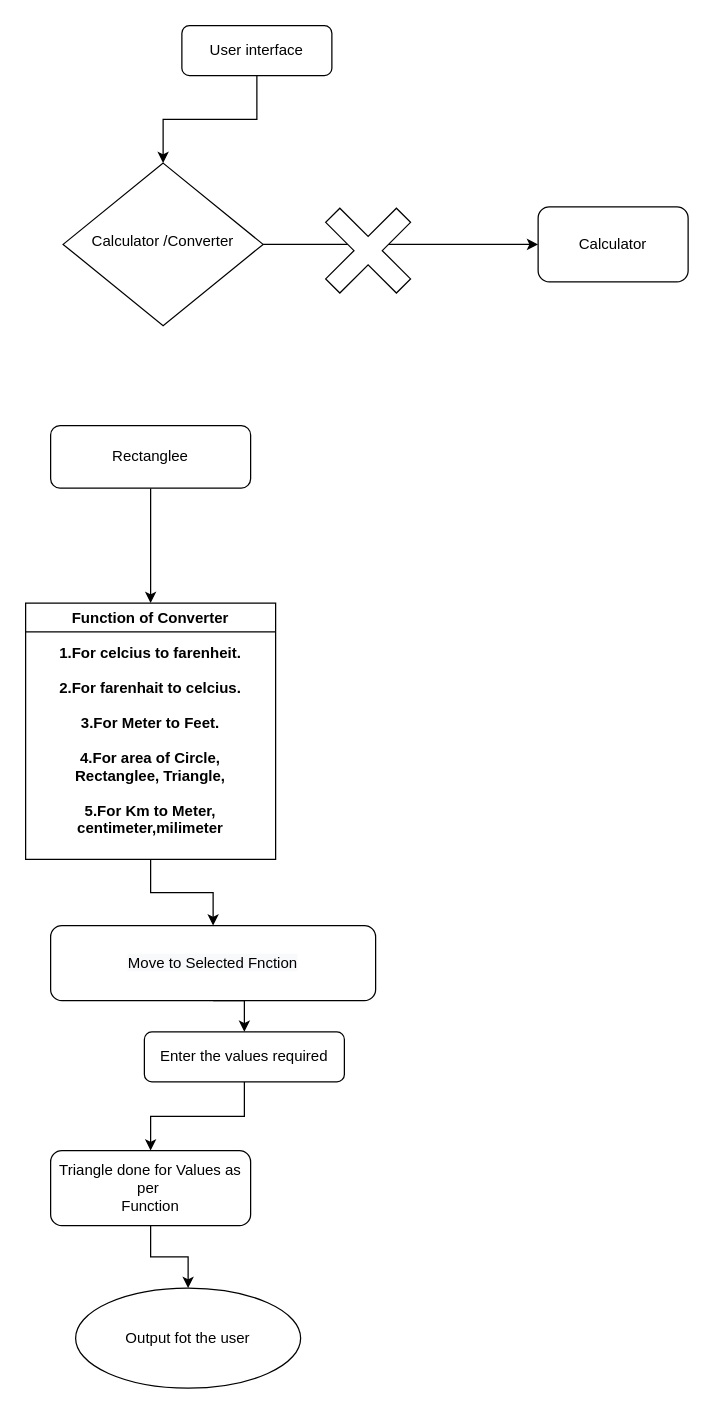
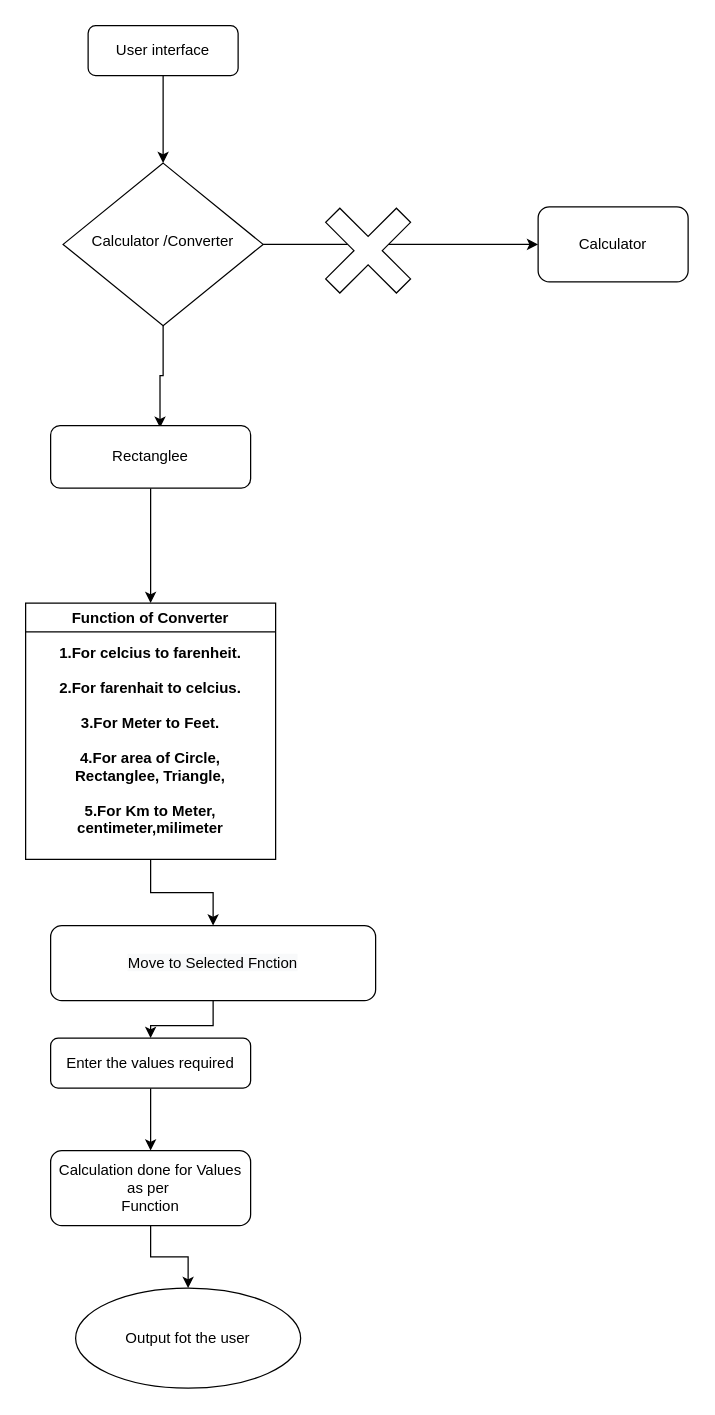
node "User interface": moved (257, 51) -> (163, 51)
edge "Calculator /Converter" -> "Rectanglee": added
node "Enter the values required": moved (244, 1057) -> (151, 1063)
node "Triangle done for Values as per Function": label "Triangle done for Values as per Function" -> "Calculation done for Values as per Function"
